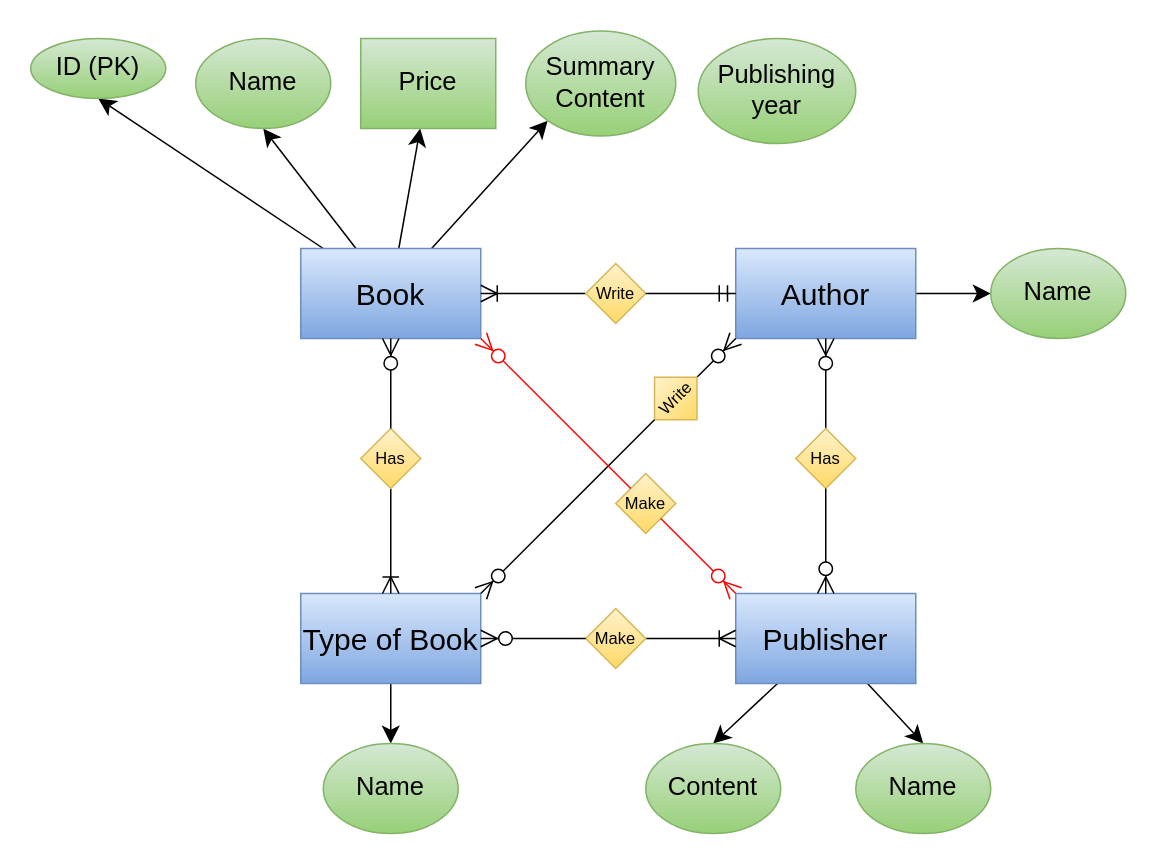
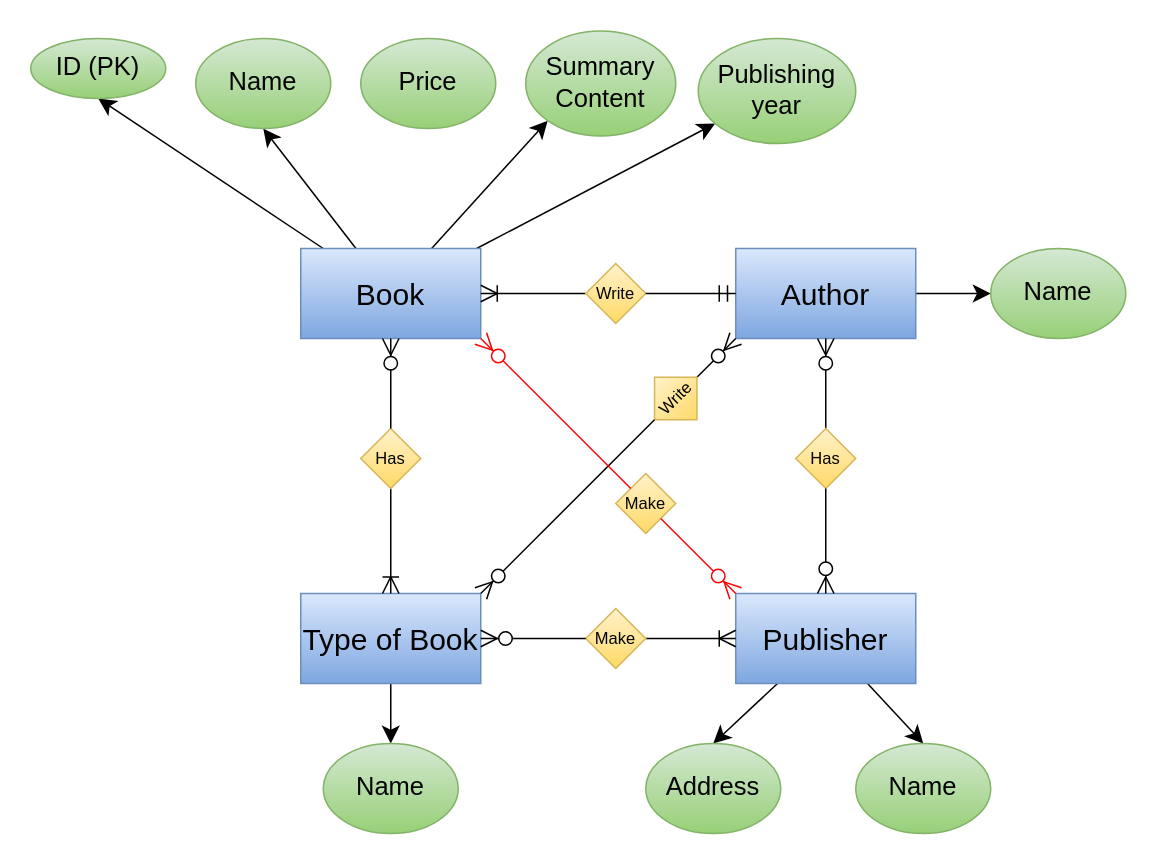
node "Price": shape rectangle -> ellipse
edge "Book" -> "Price": now "Book" -> "Publishing year"
node "Content": label "Content" -> "Address"
